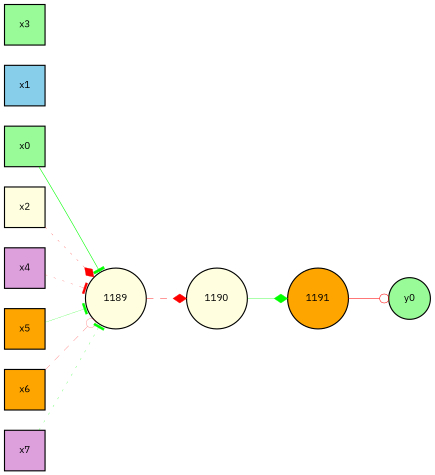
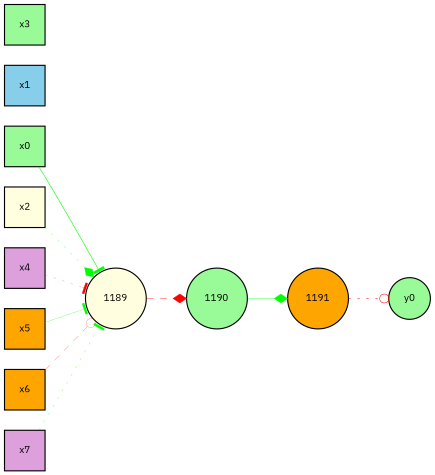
edge "x2" -> "1189": color red -> green
node "1190": fillcolor lightyellow -> palegreen
edge "1191" -> "y0": style bold -> dotted
